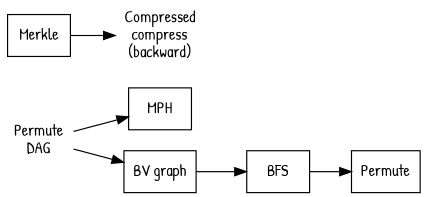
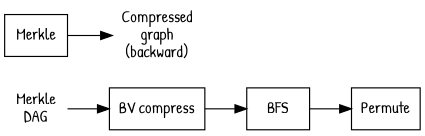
node "Compressed compress (backward)": label "Compressed compress (backward)" -> "Compressed graph (backward)"
node "MPH": removed
node "Permute DAG": label "Permute DAG" -> "Merkle DAG"
node "BV graph": label "BV graph" -> "BV compress"
